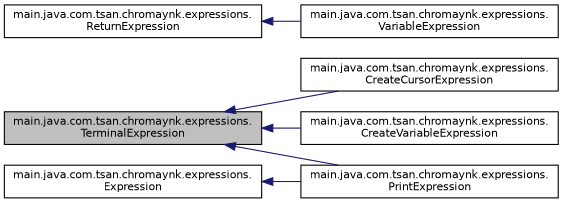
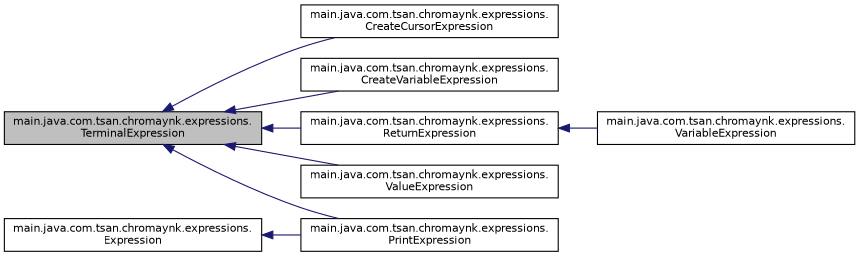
edge "main.java.com.tsan.chromaynk.expressions. ReturnExpression" -> "main.java.com.tsan.chromaynk.expressions. TerminalExpression": added
node "main.java.com.tsan.chromaynk.expressions. ValueExpression": added
